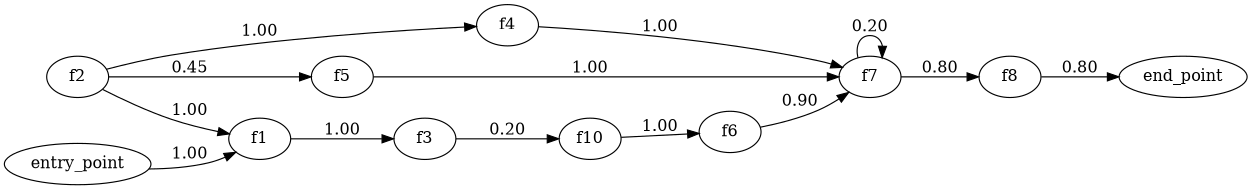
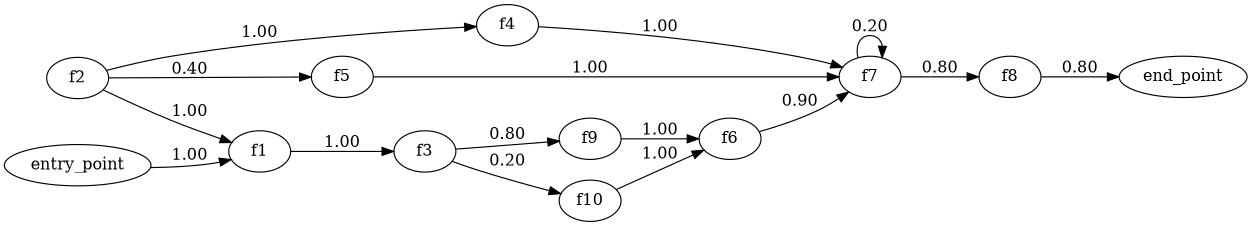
edge "f2" -> "f5": label "0.45" -> "0.40"
node "f9": added
